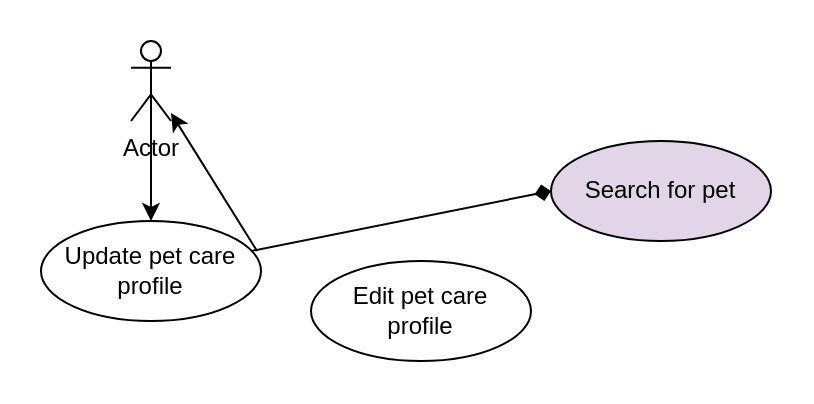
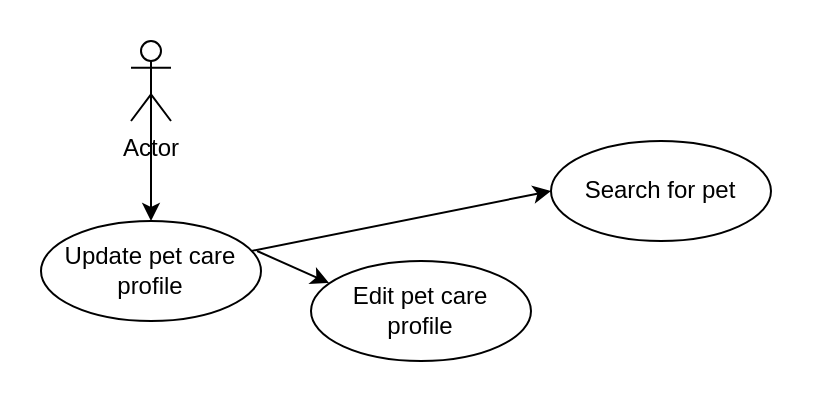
edge "Update pet care profile" -> "Actor": now "Update pet care profile" -> "Edit pet care profile"
node "Search for pet": fillcolor #e1d5e7 -> #ffffff
edge "Update pet care profile" -> "Search for pet": arrowhead diamond -> classic
